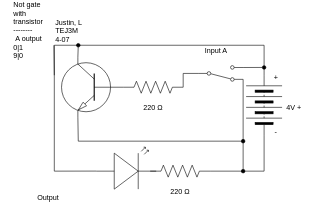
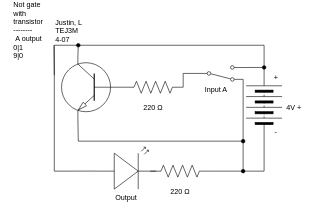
node "Input A": moved (216, 51) -> (216, 90)
node "Output": moved (48, 198) -> (126, 198)
